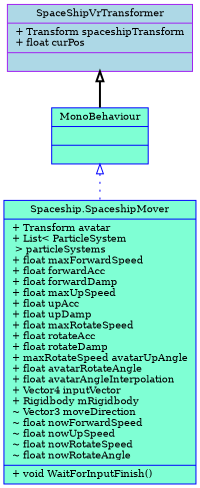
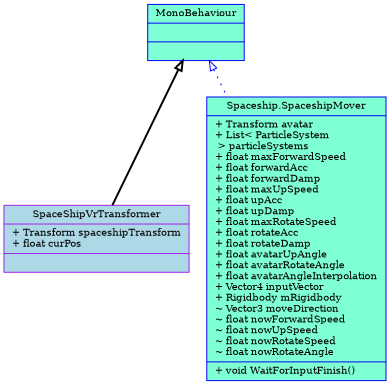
edge "MonoBehaviour" -> "SpaceShipVrTransformer": reversed
node "Spaceship.SpaceshipMover": text "+ maxRotateSpeed avatarUpAngle" -> "+ float avatarUpAngle"
